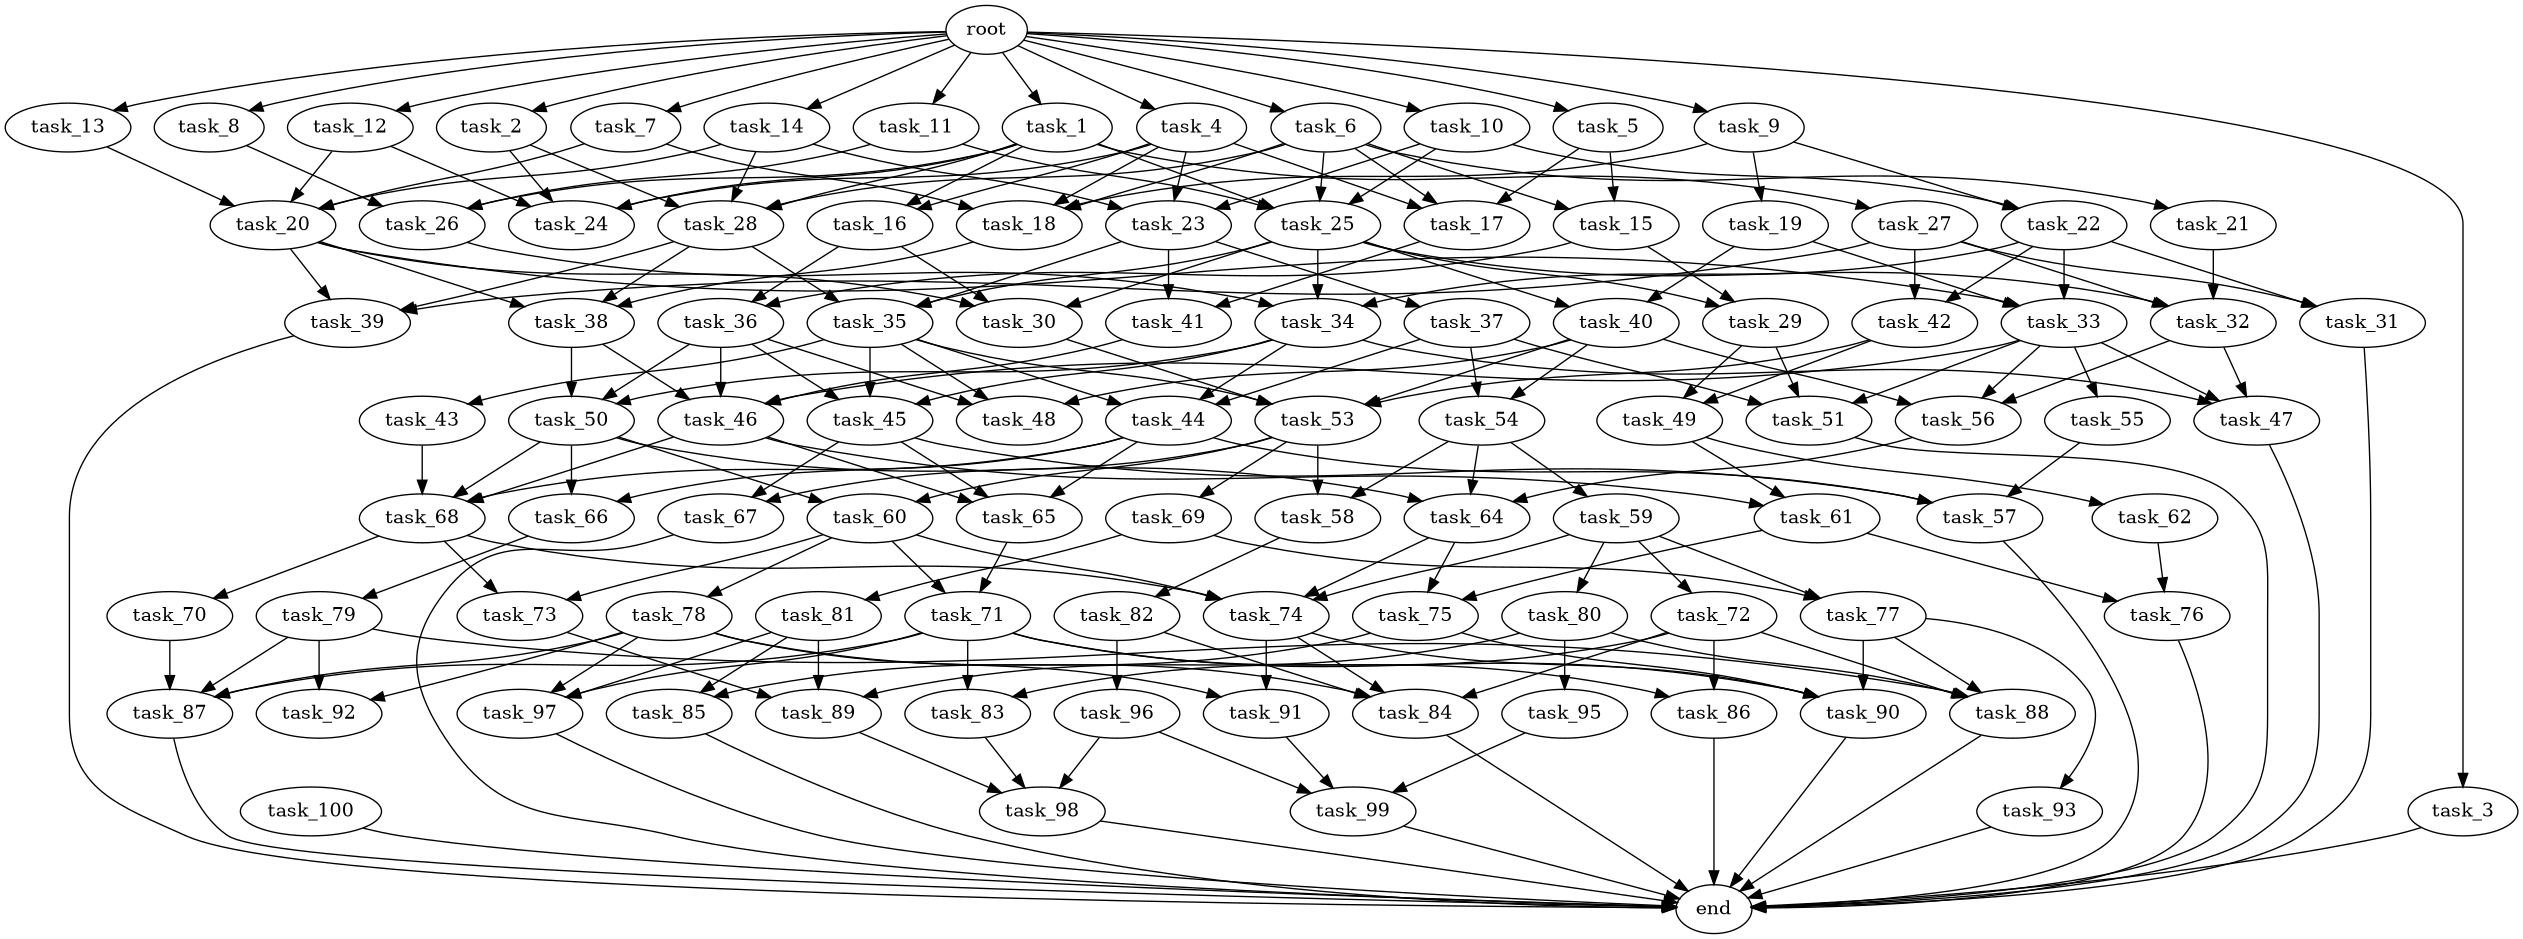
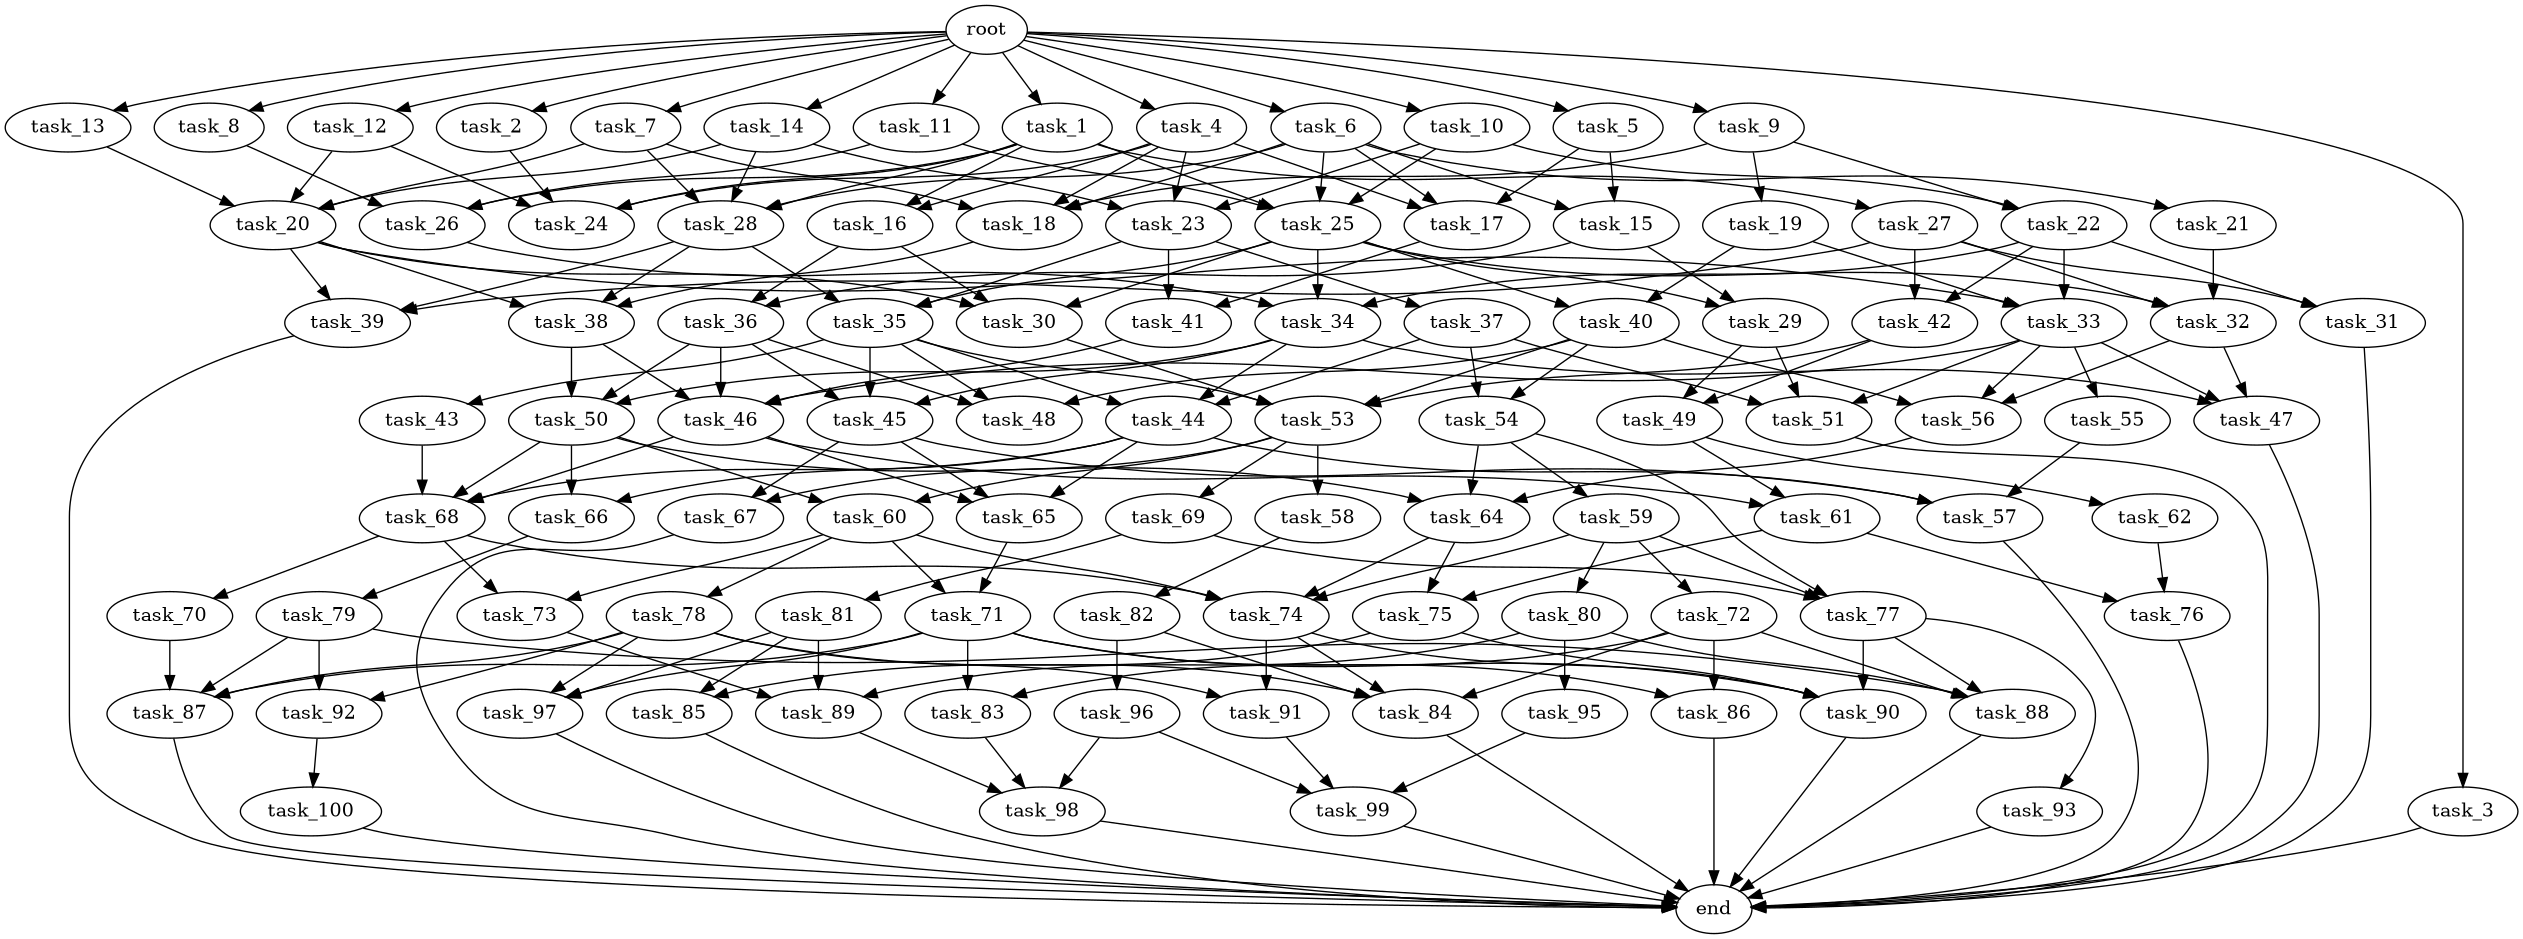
edge "task_2" -> "task_28": now "task_7" -> "task_28"
edge "task_54" -> "task_58": now "task_54" -> "task_77"
edge "task_92" -> "task_100": added
